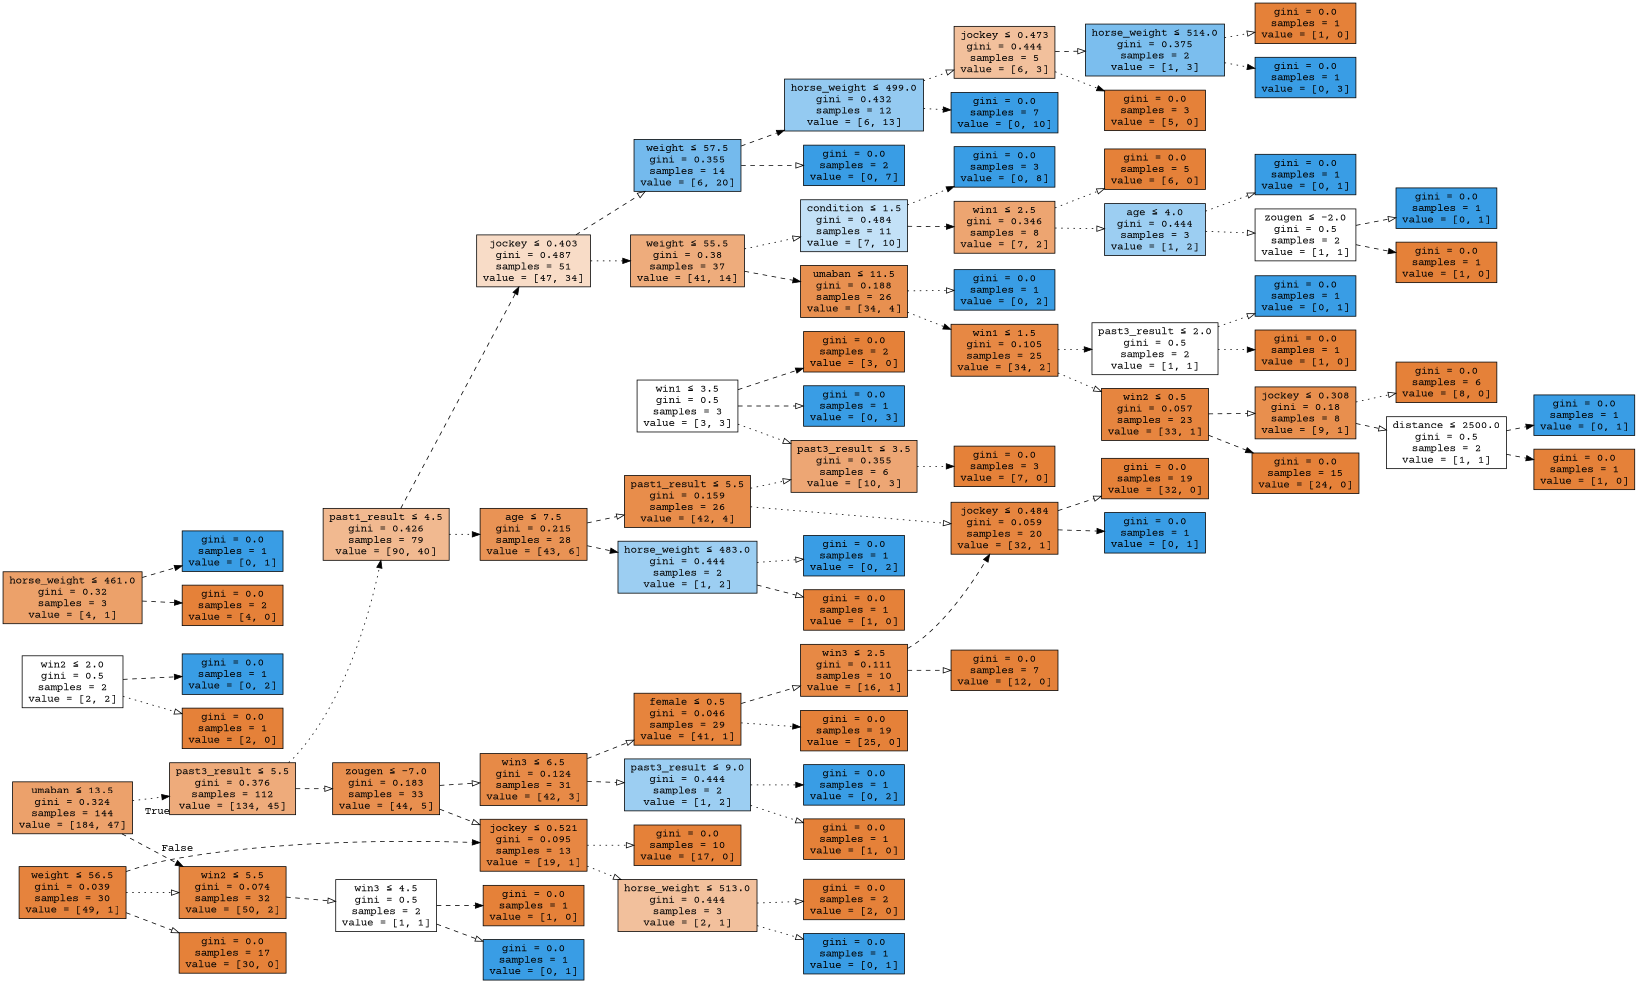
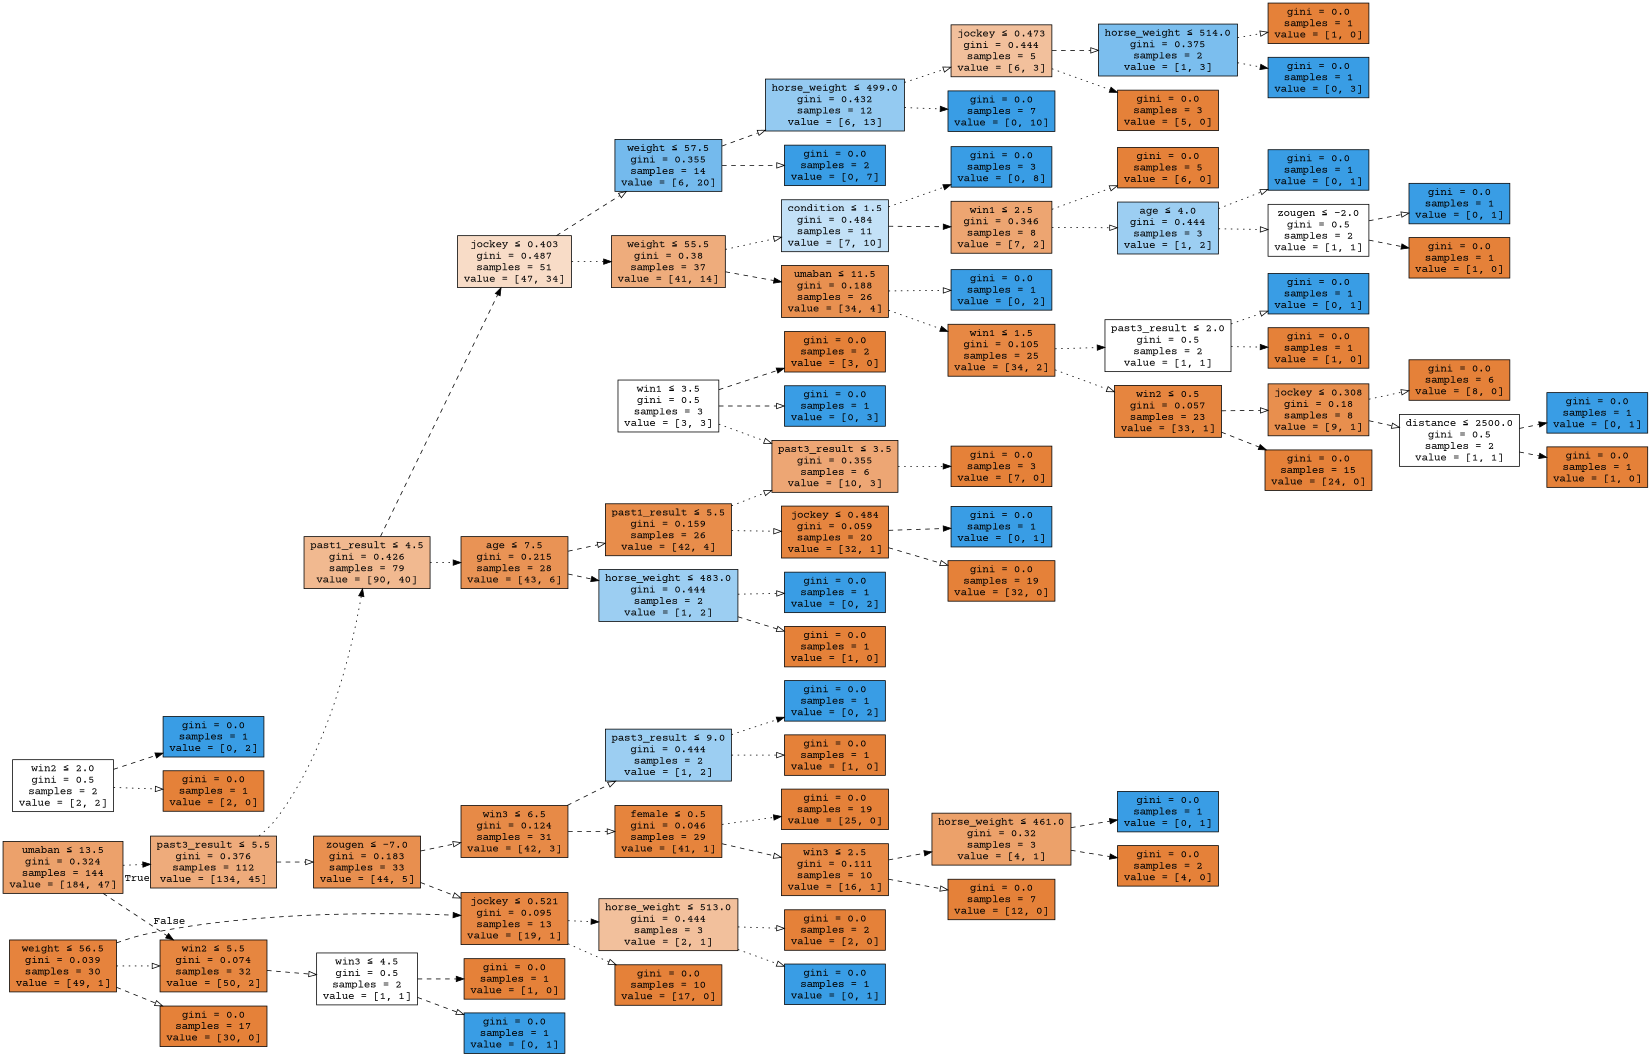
edge "weight ≤ 57.5" -> "horse_weight ≤ 499.0": arrowhead normal -> onormal
edge "win3 ≤ 2.5" -> "jockey ≤ 0.484": now "win3 ≤ 2.5" -> "horse_weight ≤ 461.0"
edge "jockey ≤ 0.521" -> "horse_weight ≤ 513.0": arrowhead onormal -> normal
